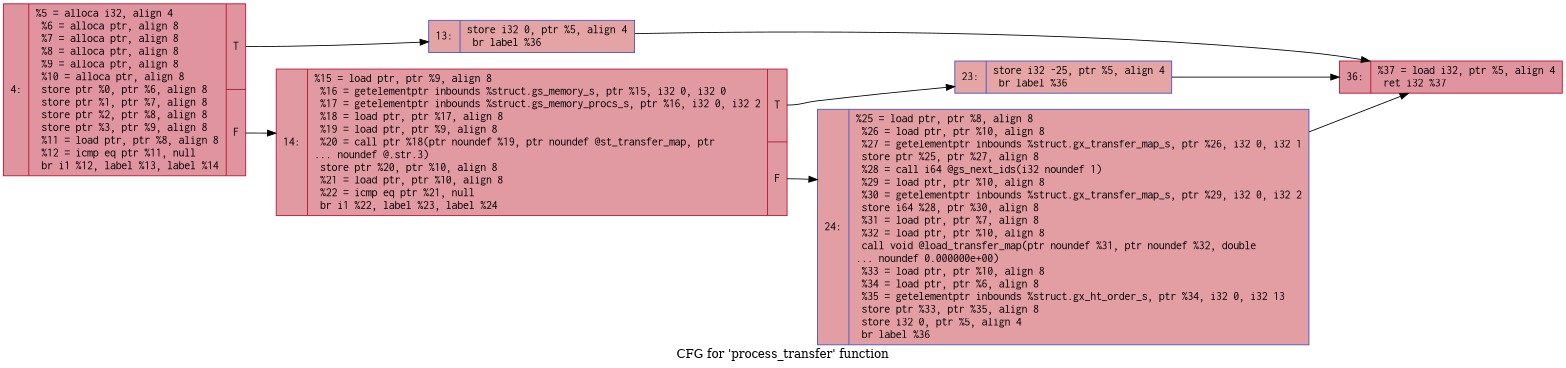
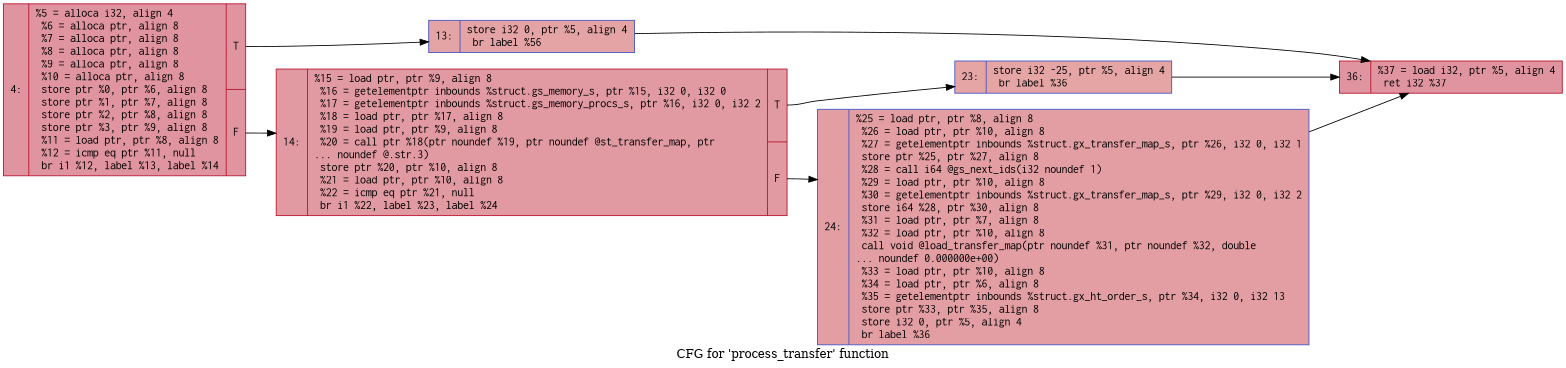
node "13:": text "br label %36" -> "br label %56"
